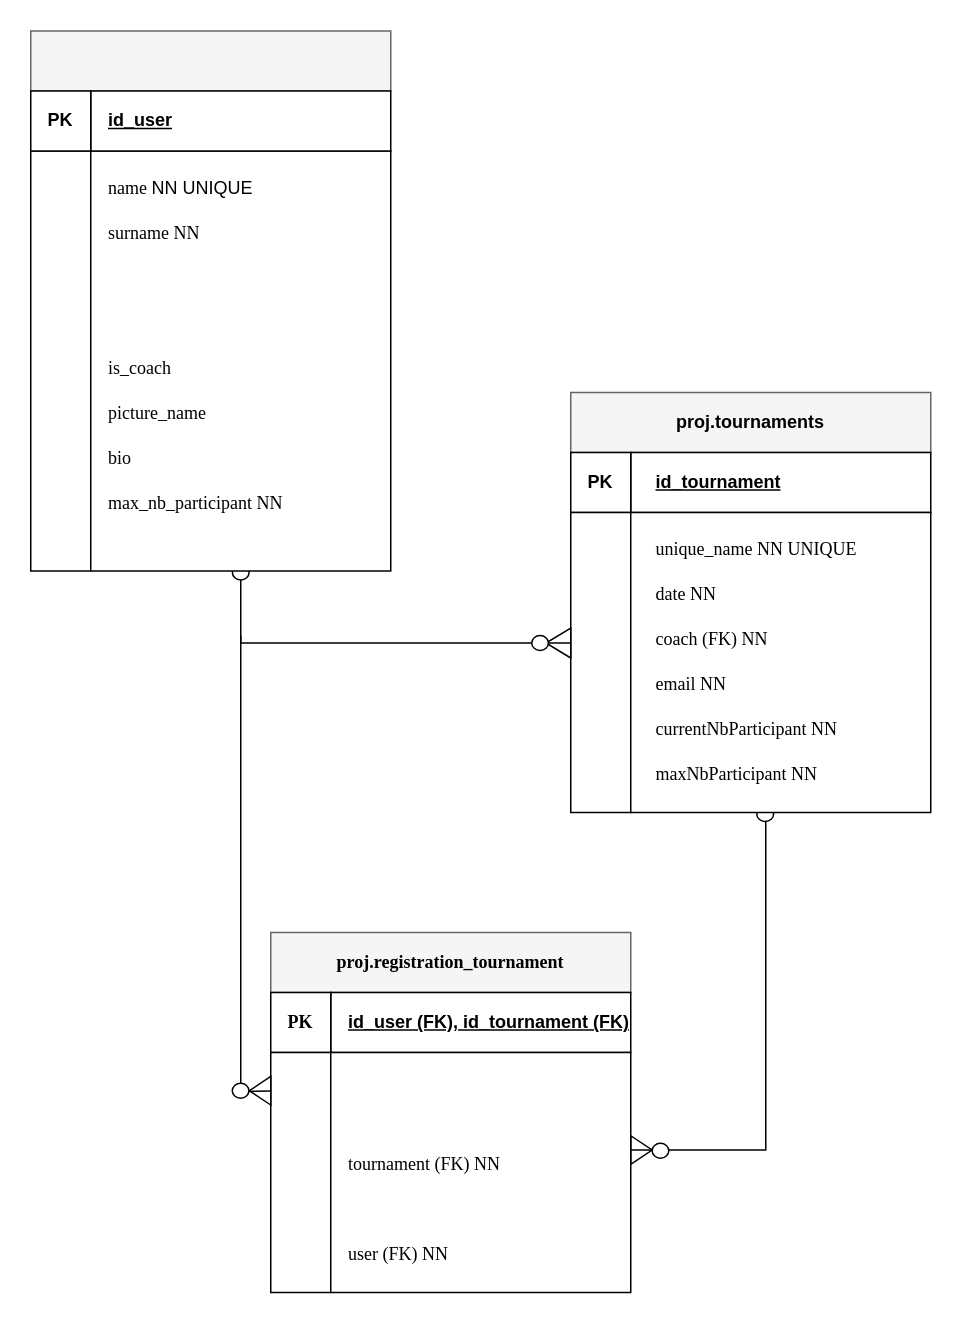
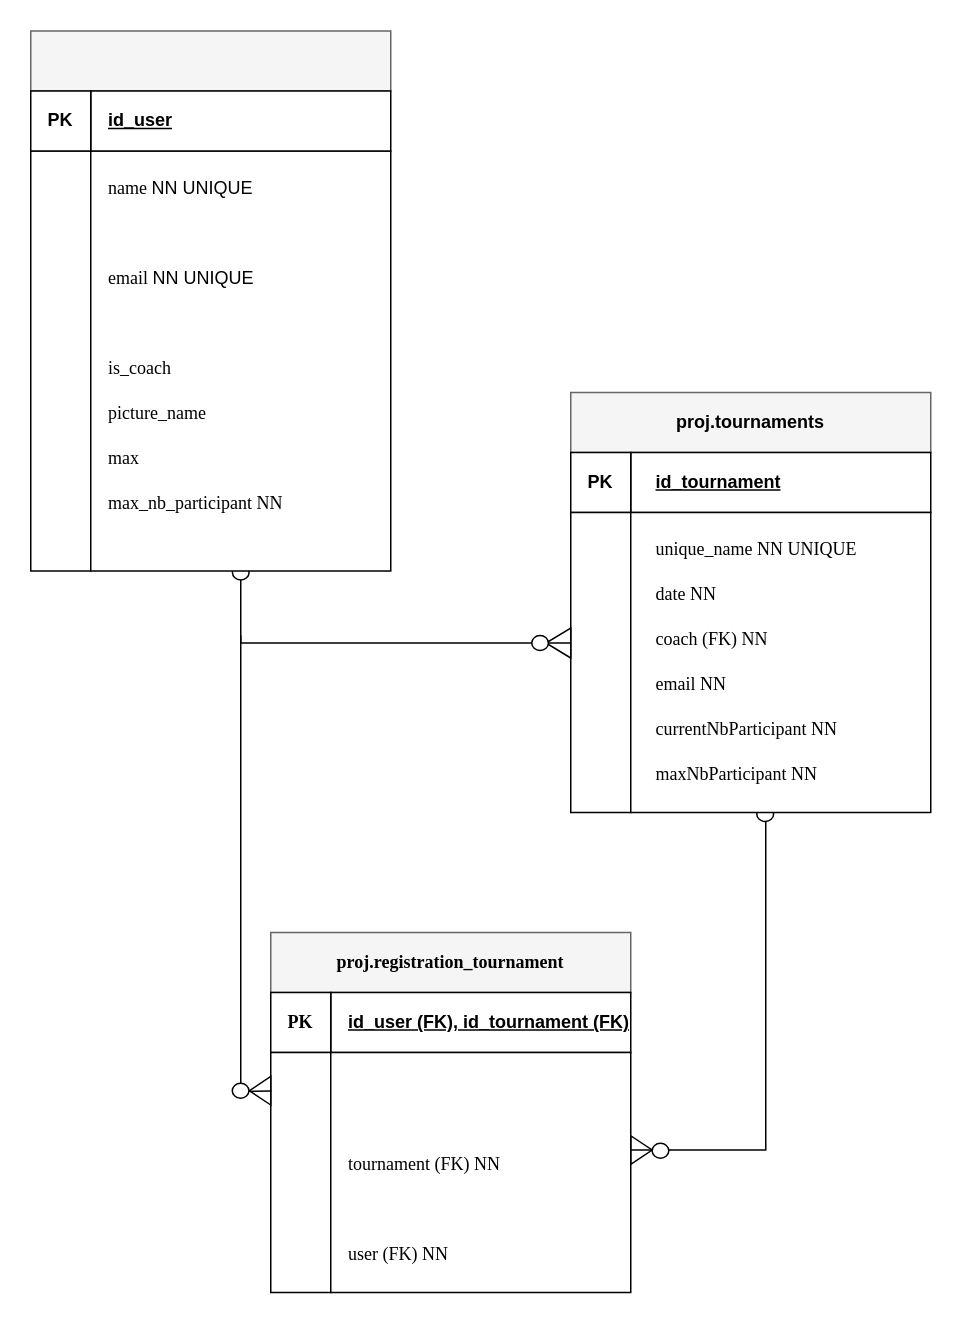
node "surname NN": removed
node "email NN UNIQUE": added
node "bio": label "bio" -> "max"
